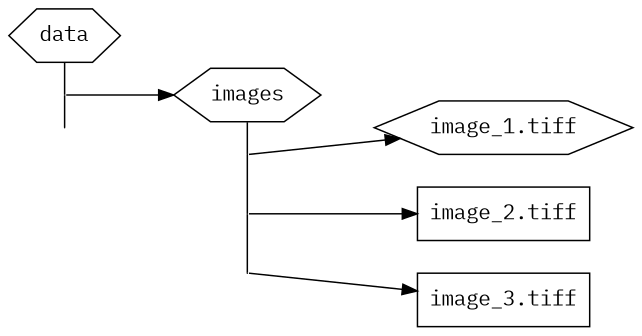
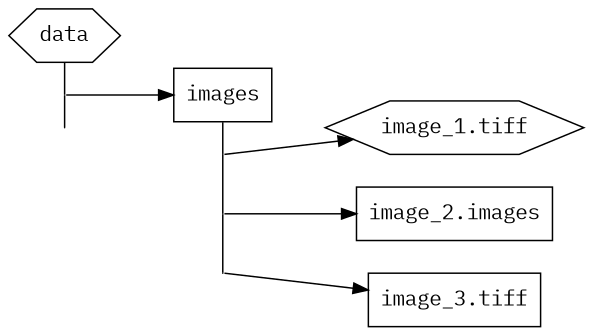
node "images": shape hexagon -> box
node "image_2.tiff": label "image_2.tiff" -> "image_2.images"
